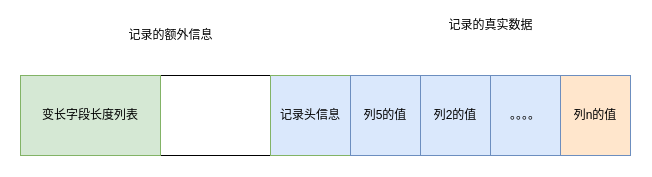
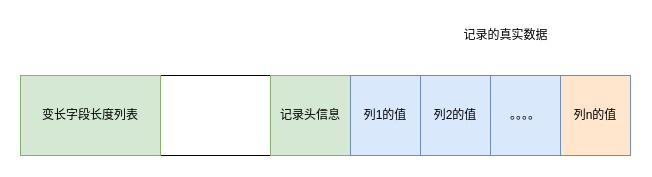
node "记录的真实数据": moved (491, 26) -> (506, 36)
node "记录的额外信息": removed
node "记录头信息": fillcolor #dae8fc -> #d5e8d4
node "列5的值": label "列5的值" -> "列1的值"
